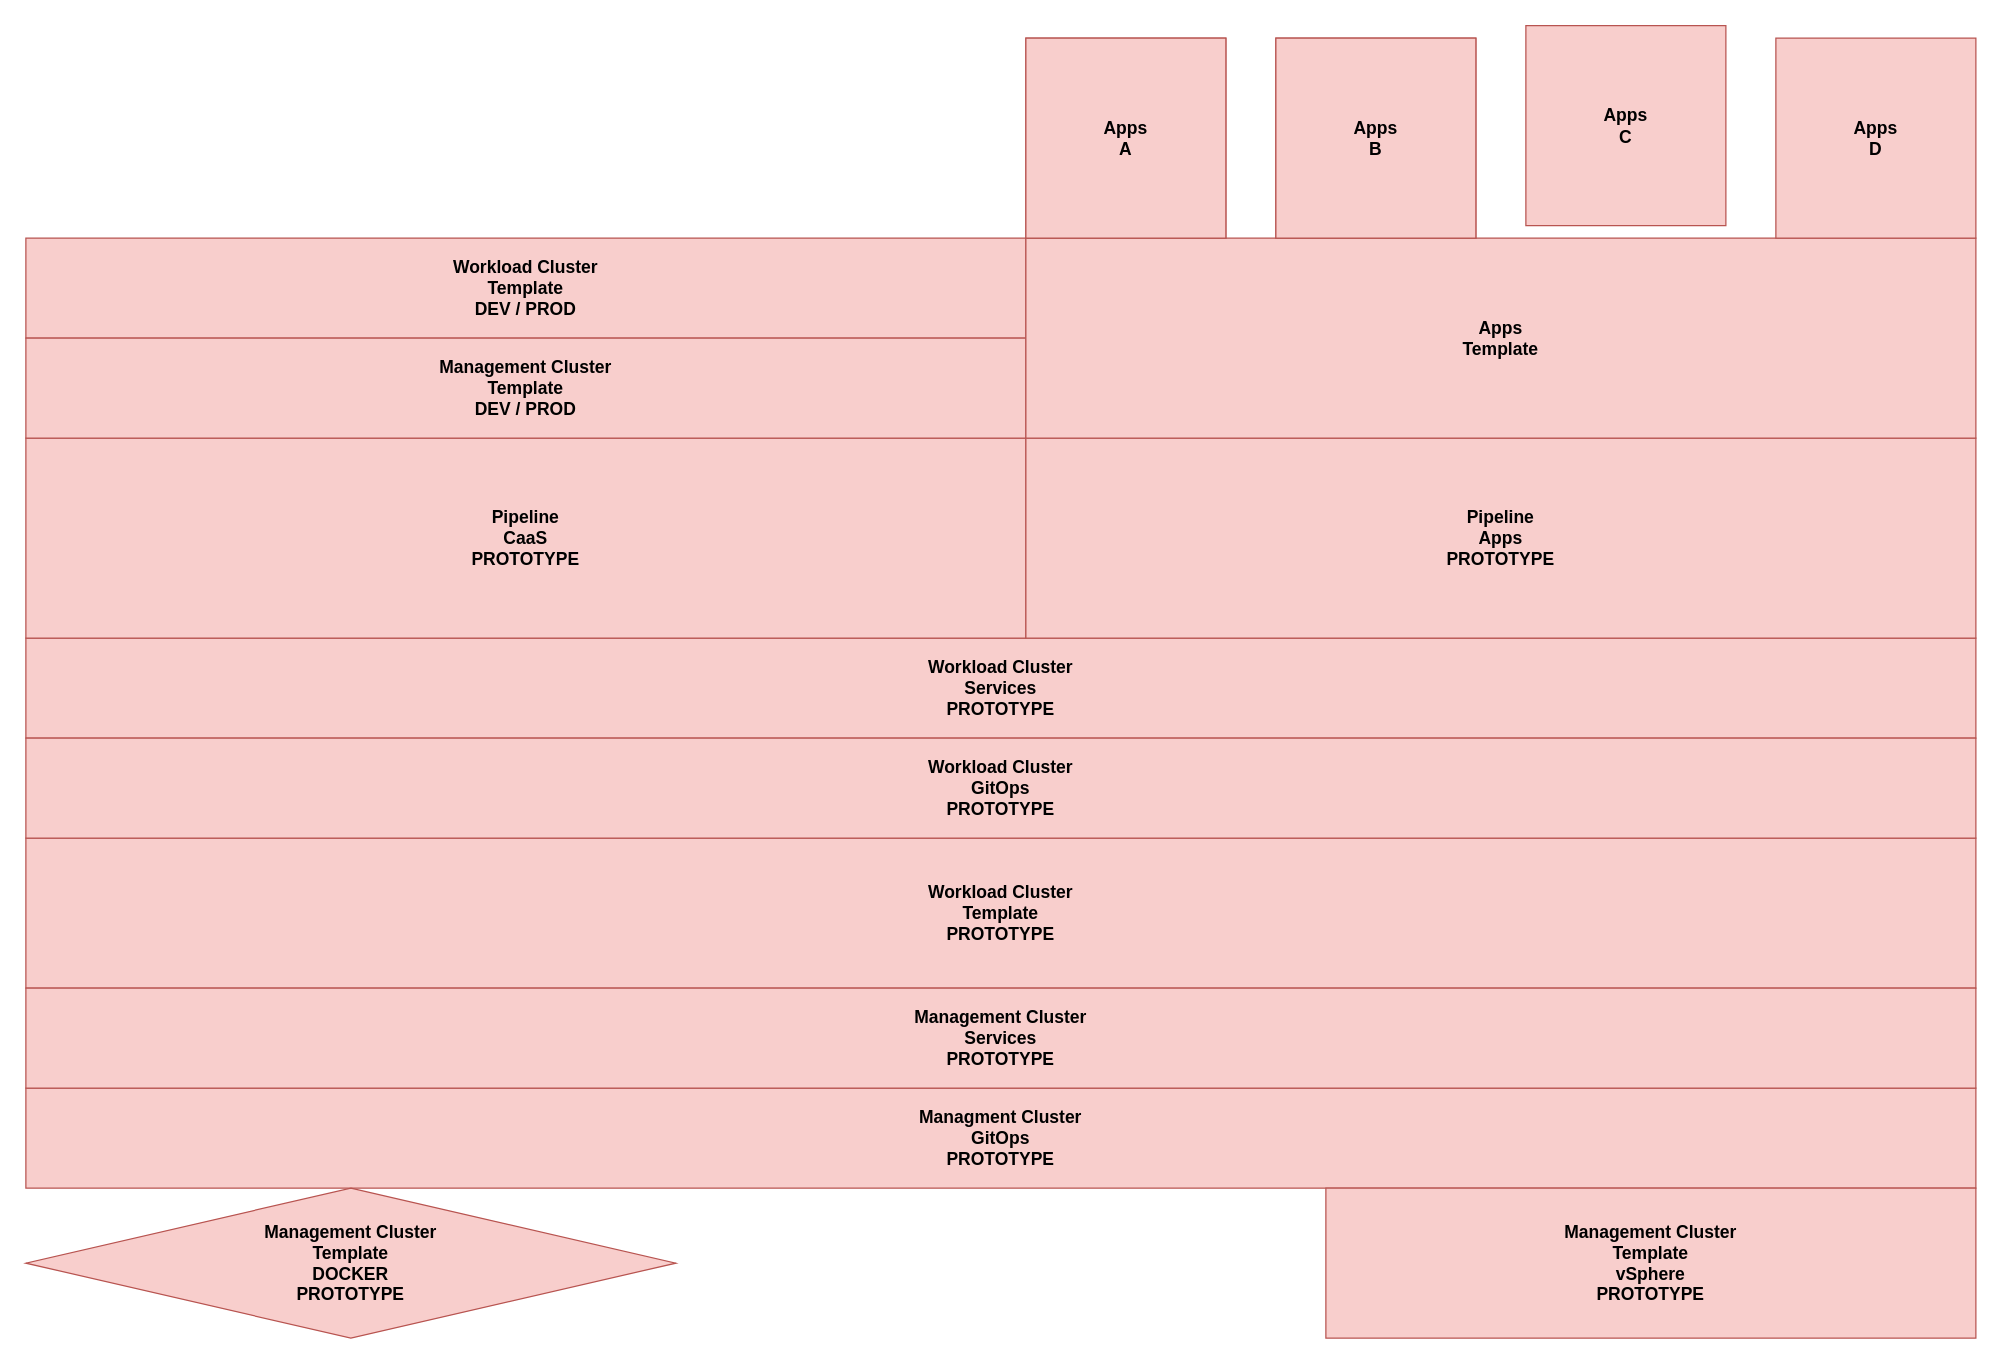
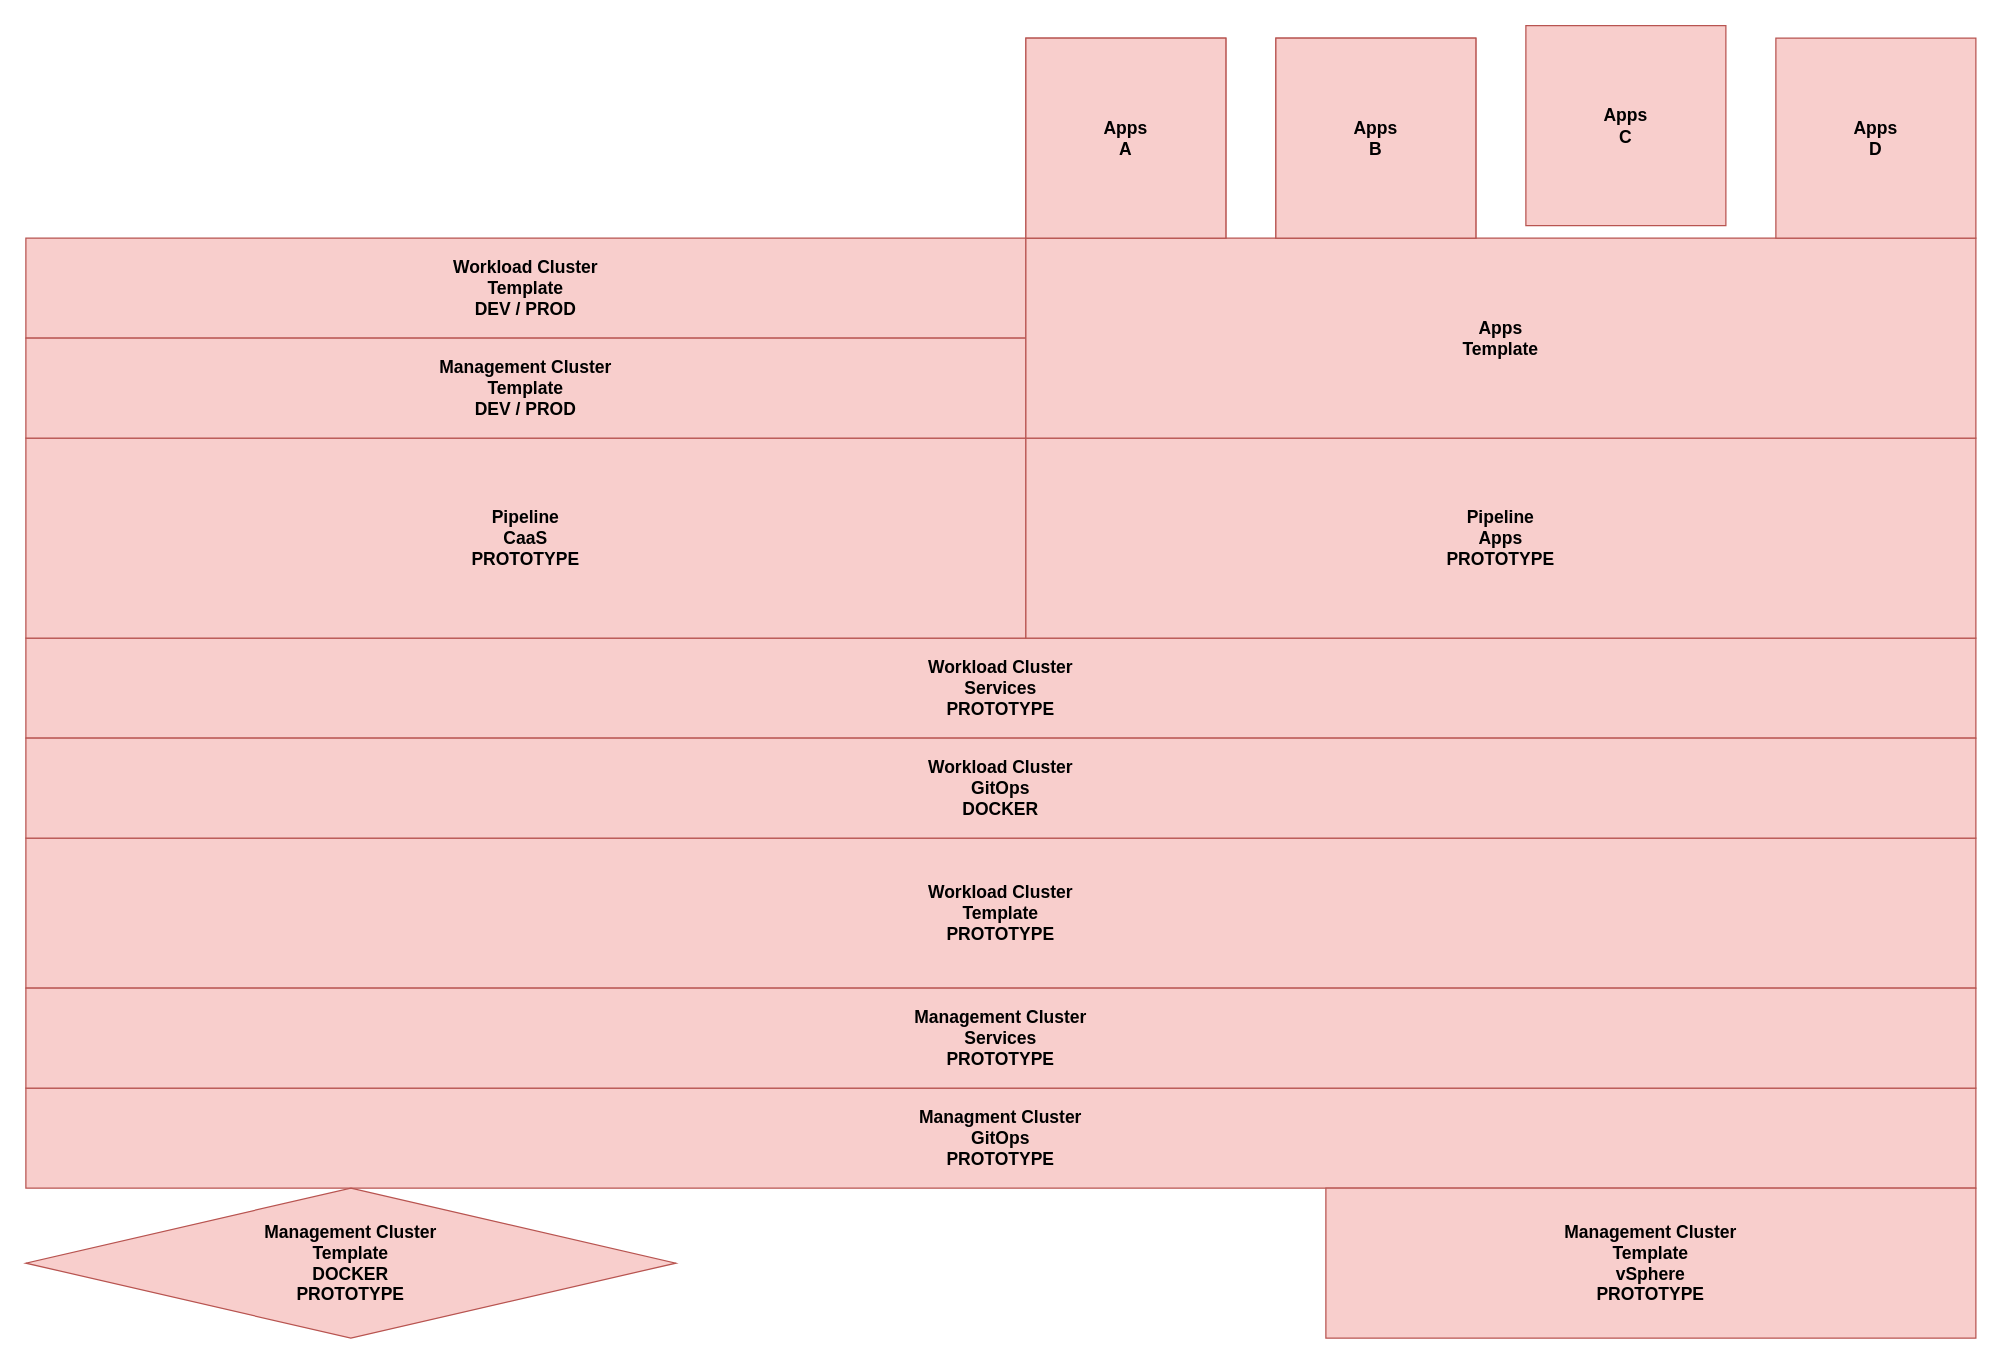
node "Workload Cluster GitOps PROTOTYPE": label "Workload Cluster GitOps PROTOTYPE" -> "Workload Cluster GitOps DOCKER"
